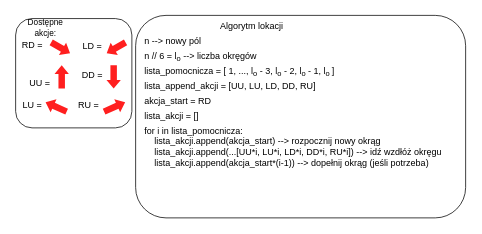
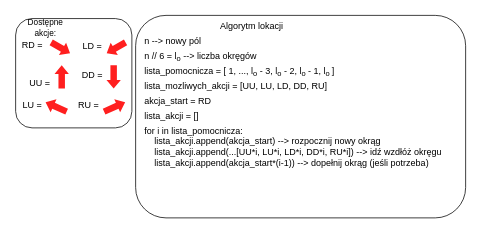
node "lista_append_akcji = [UU, LU, LD, DD, RU]": label "lista_append_akcji = [UU, LU, LD, DD, RU]" -> "lista_mozliwych_akcji = [UU, LU, LD, DD, RU]"
